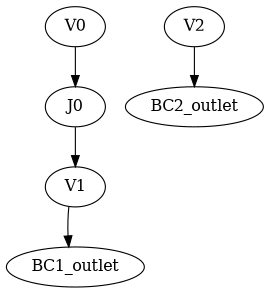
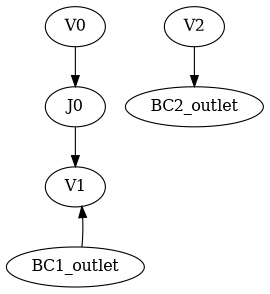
edge "V1" -> "BC1_outlet": reversed
